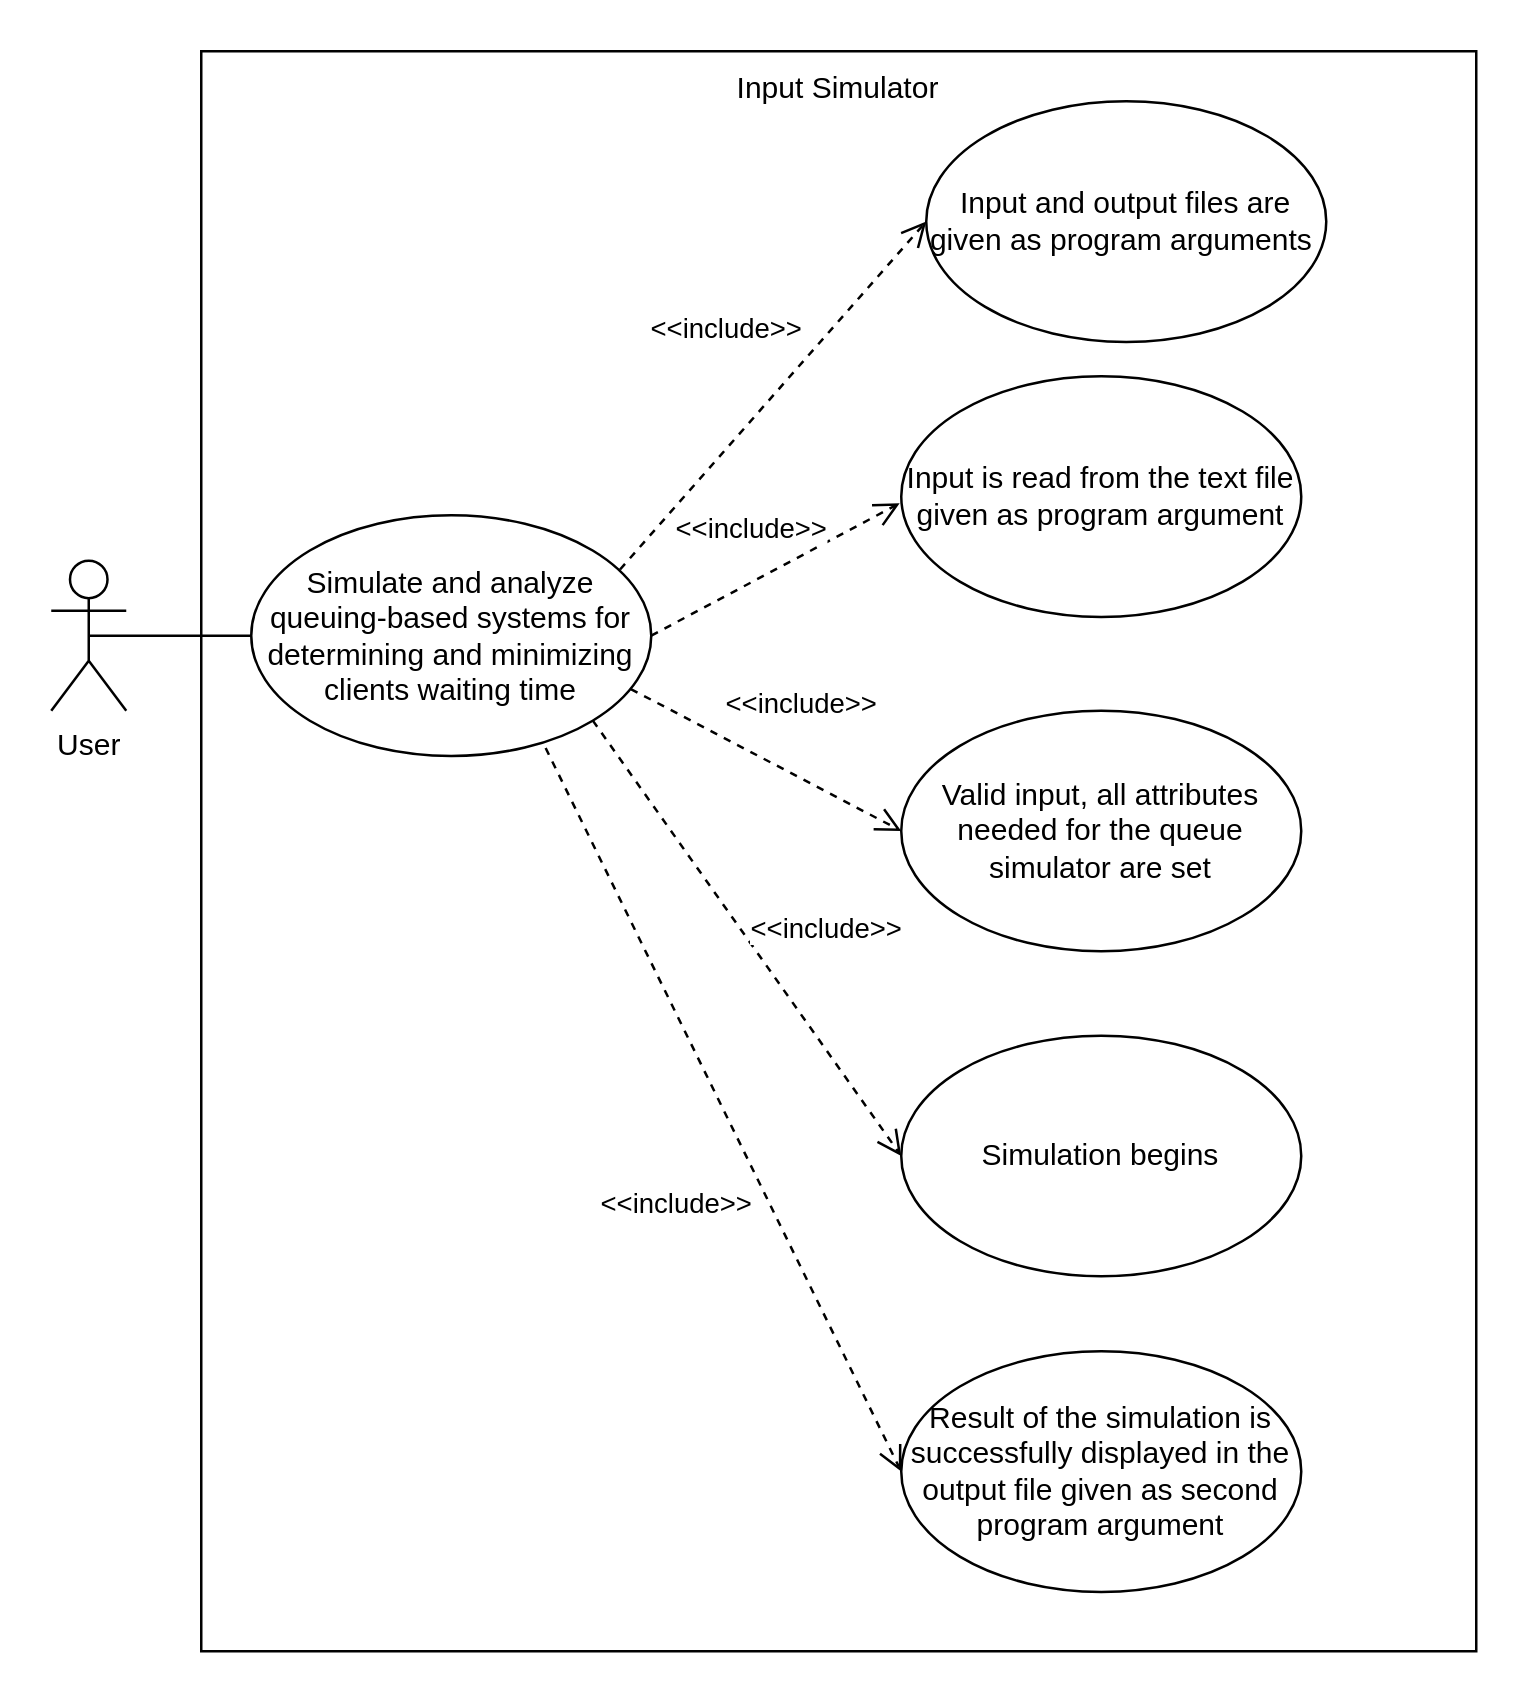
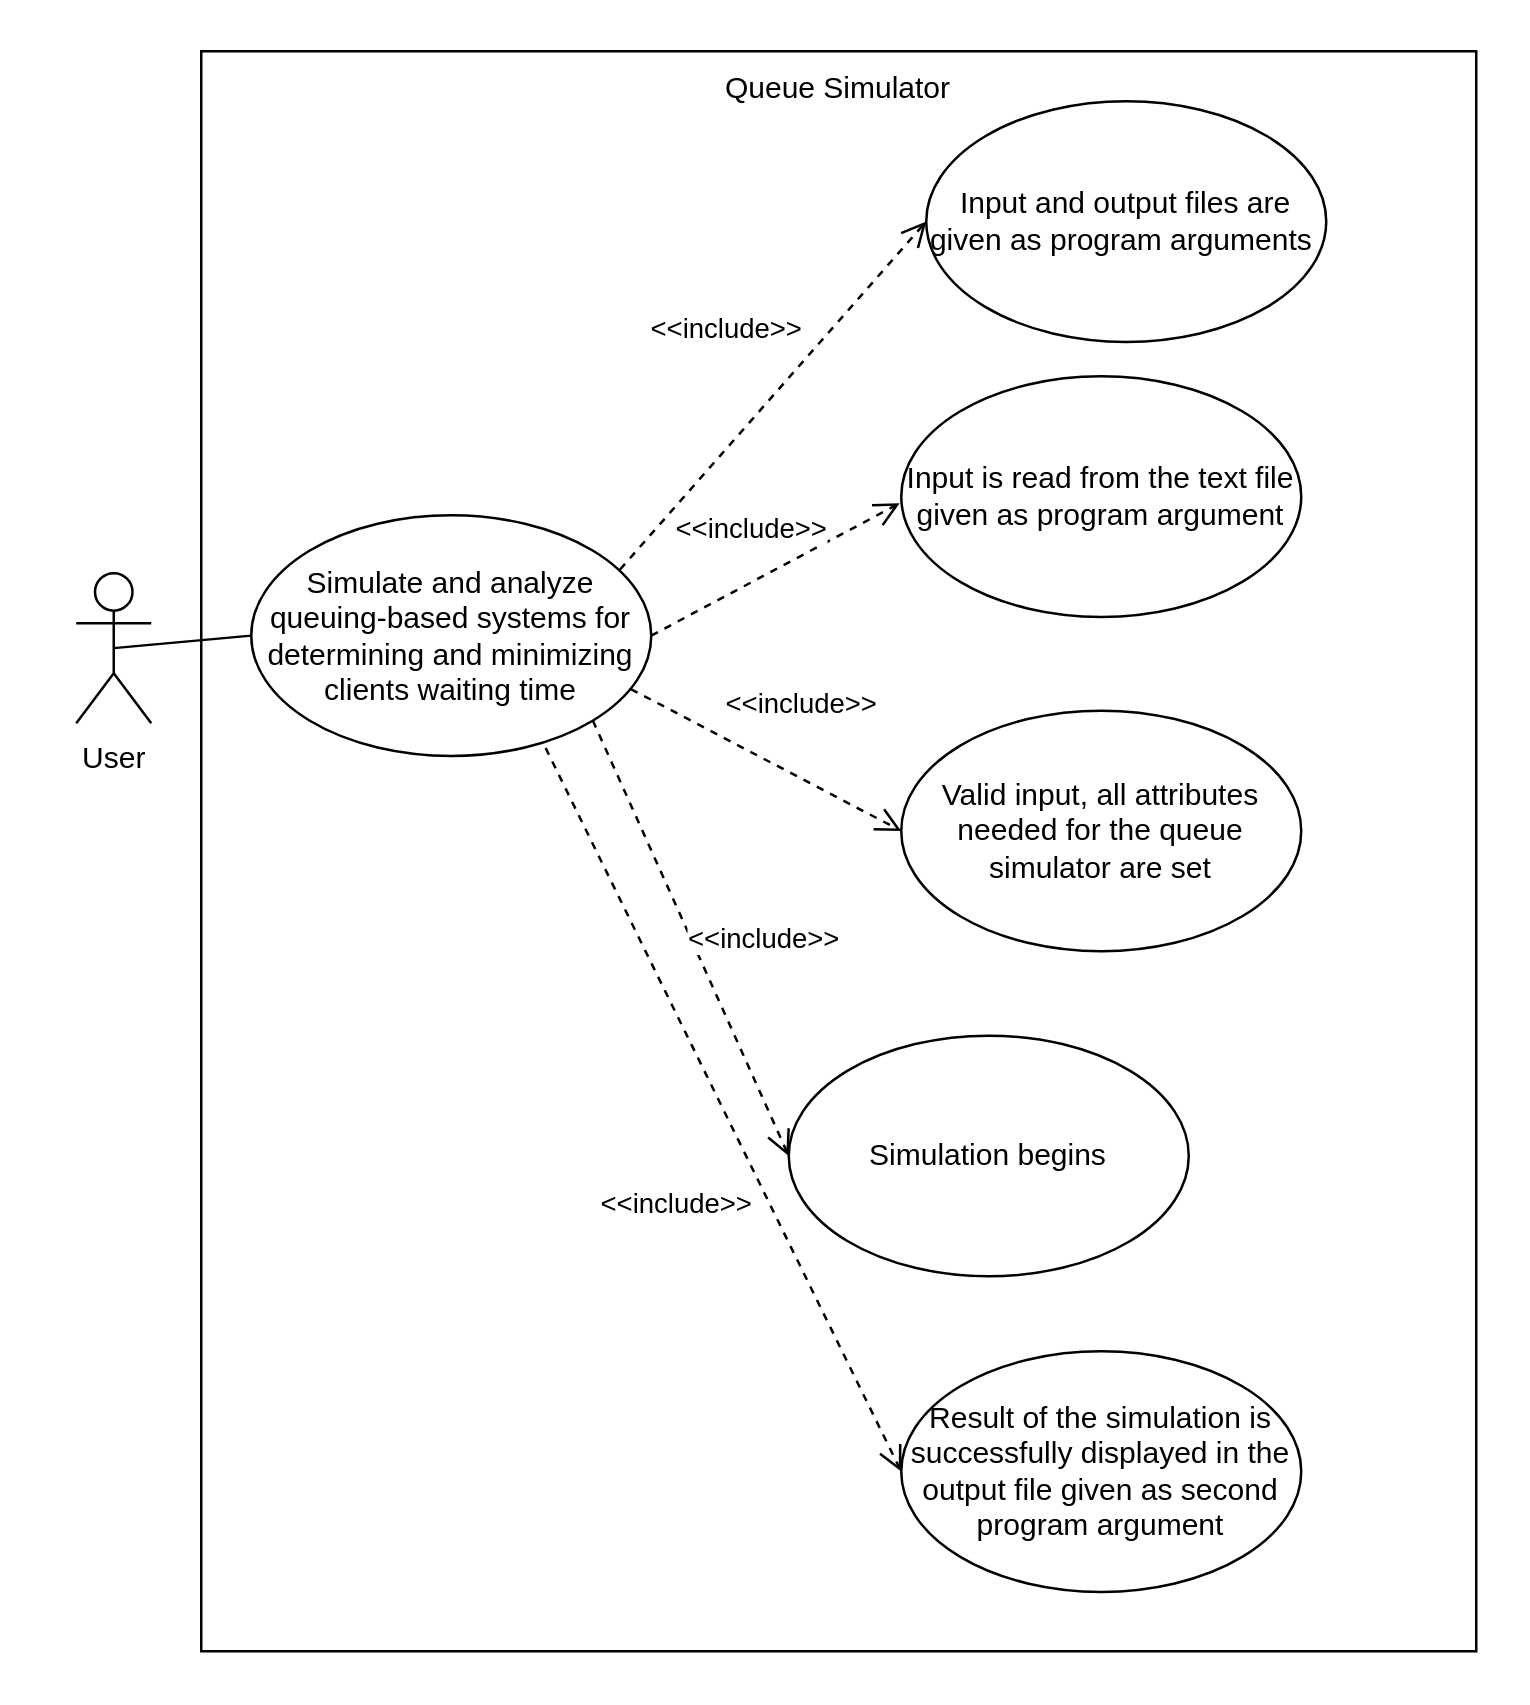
node "Input Simulator": label "Input Simulator" -> "Queue Simulator"
node "User": moved (89, 636) -> (114, 648)
node "Simulation begins": moved (1101, 1156) -> (989, 1156)
